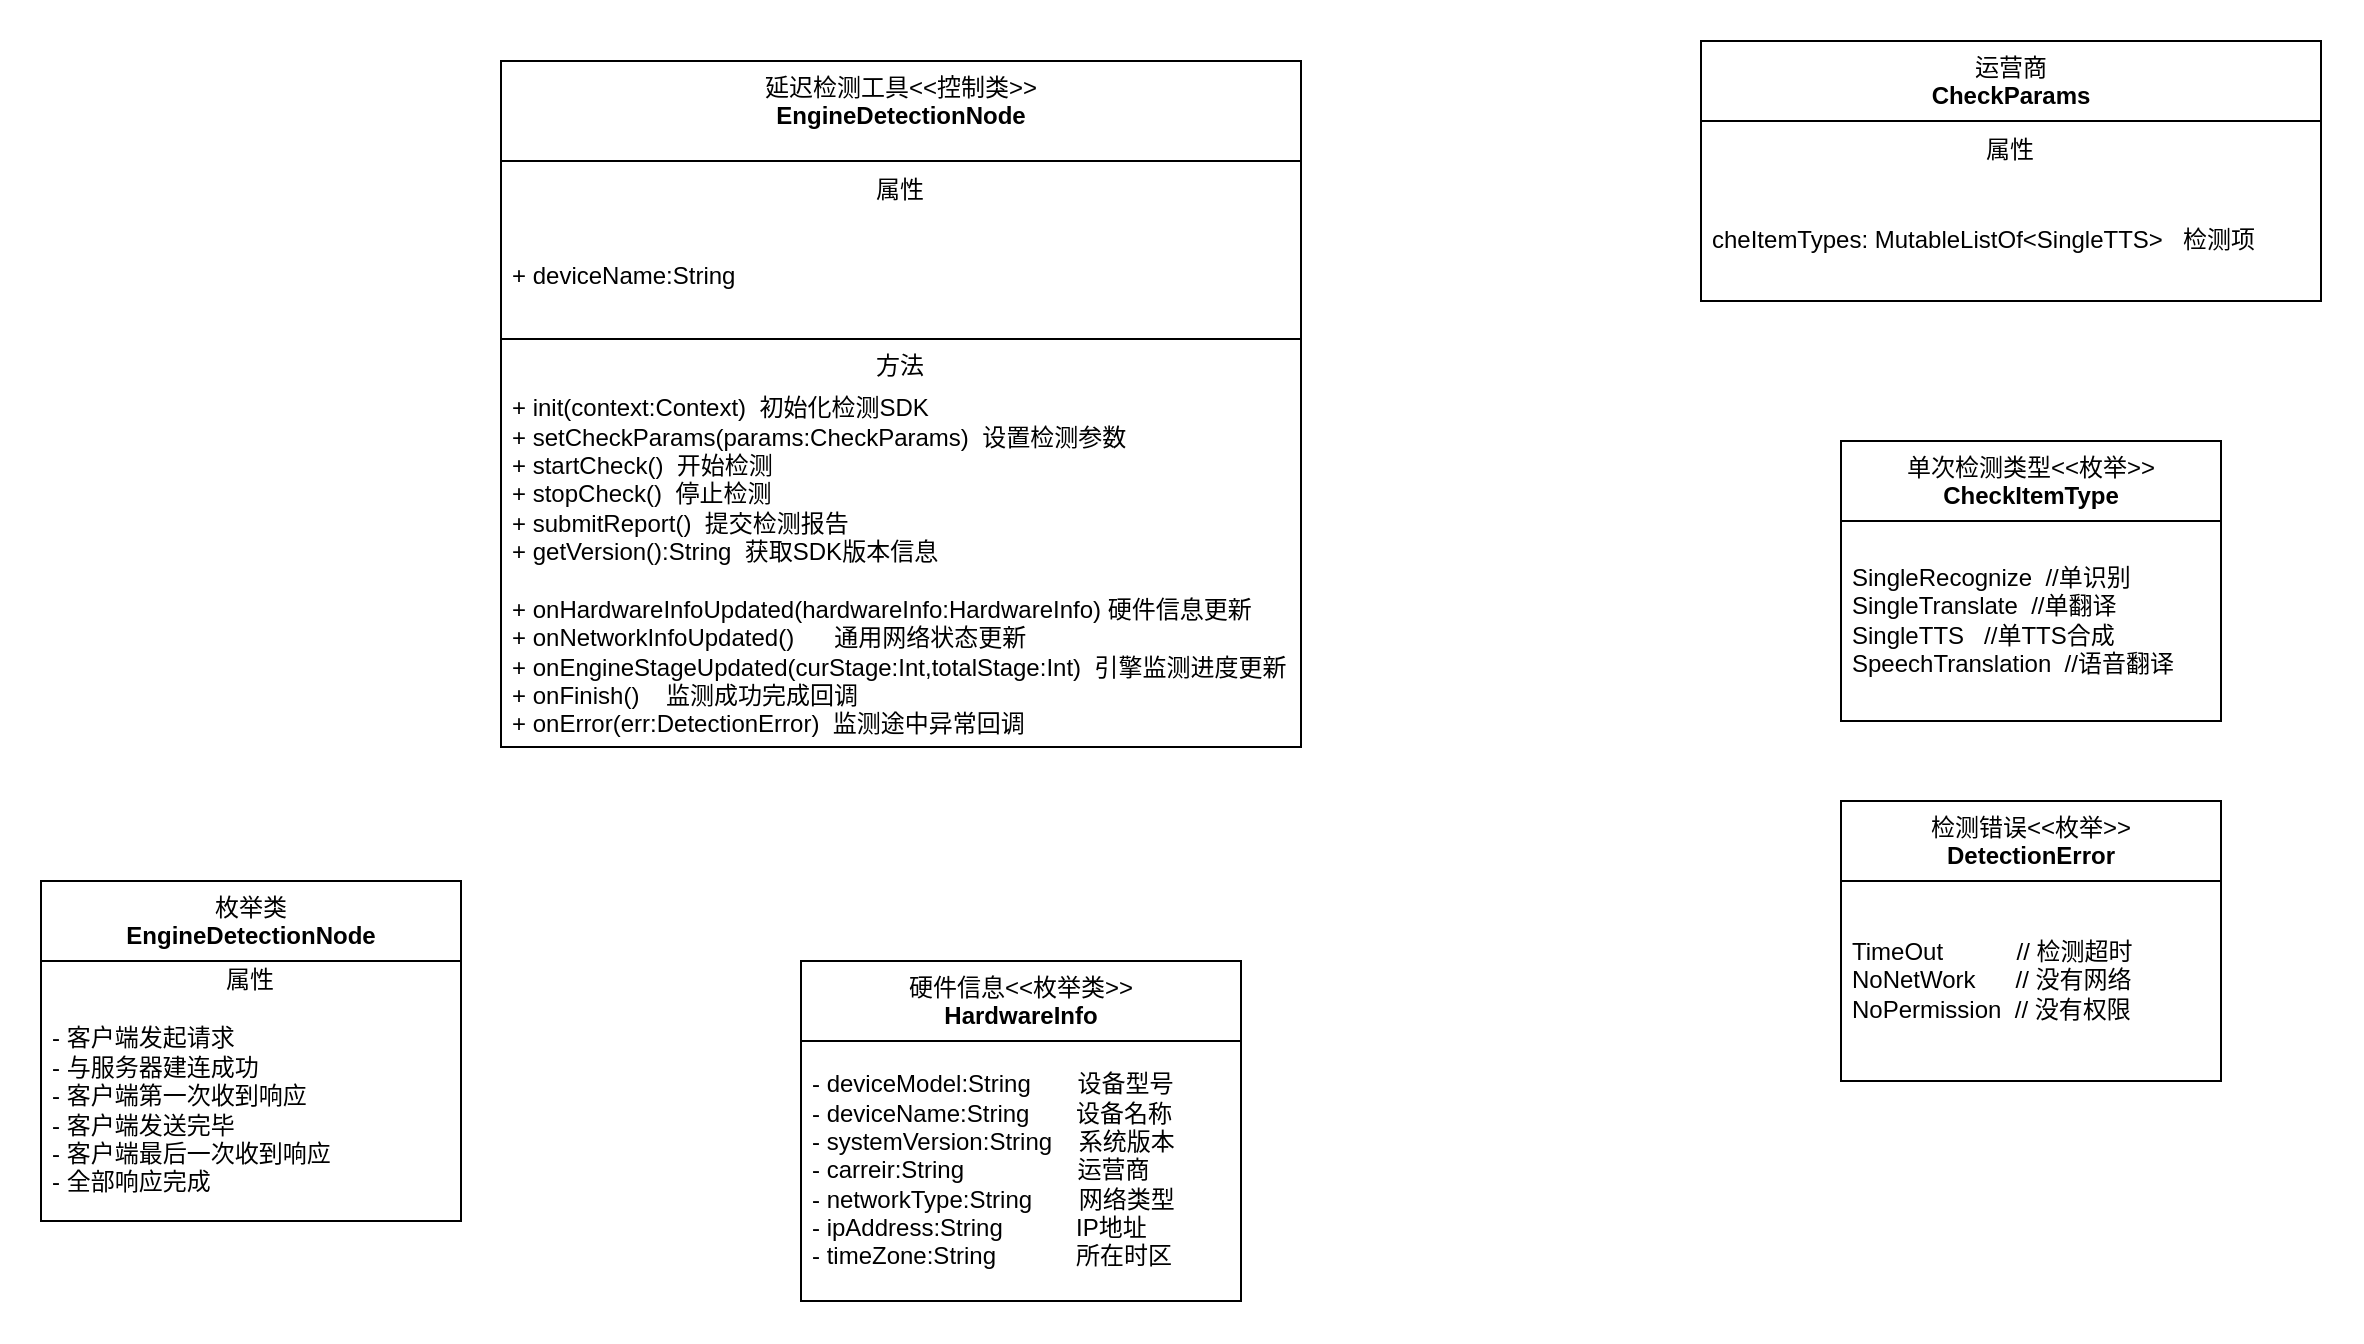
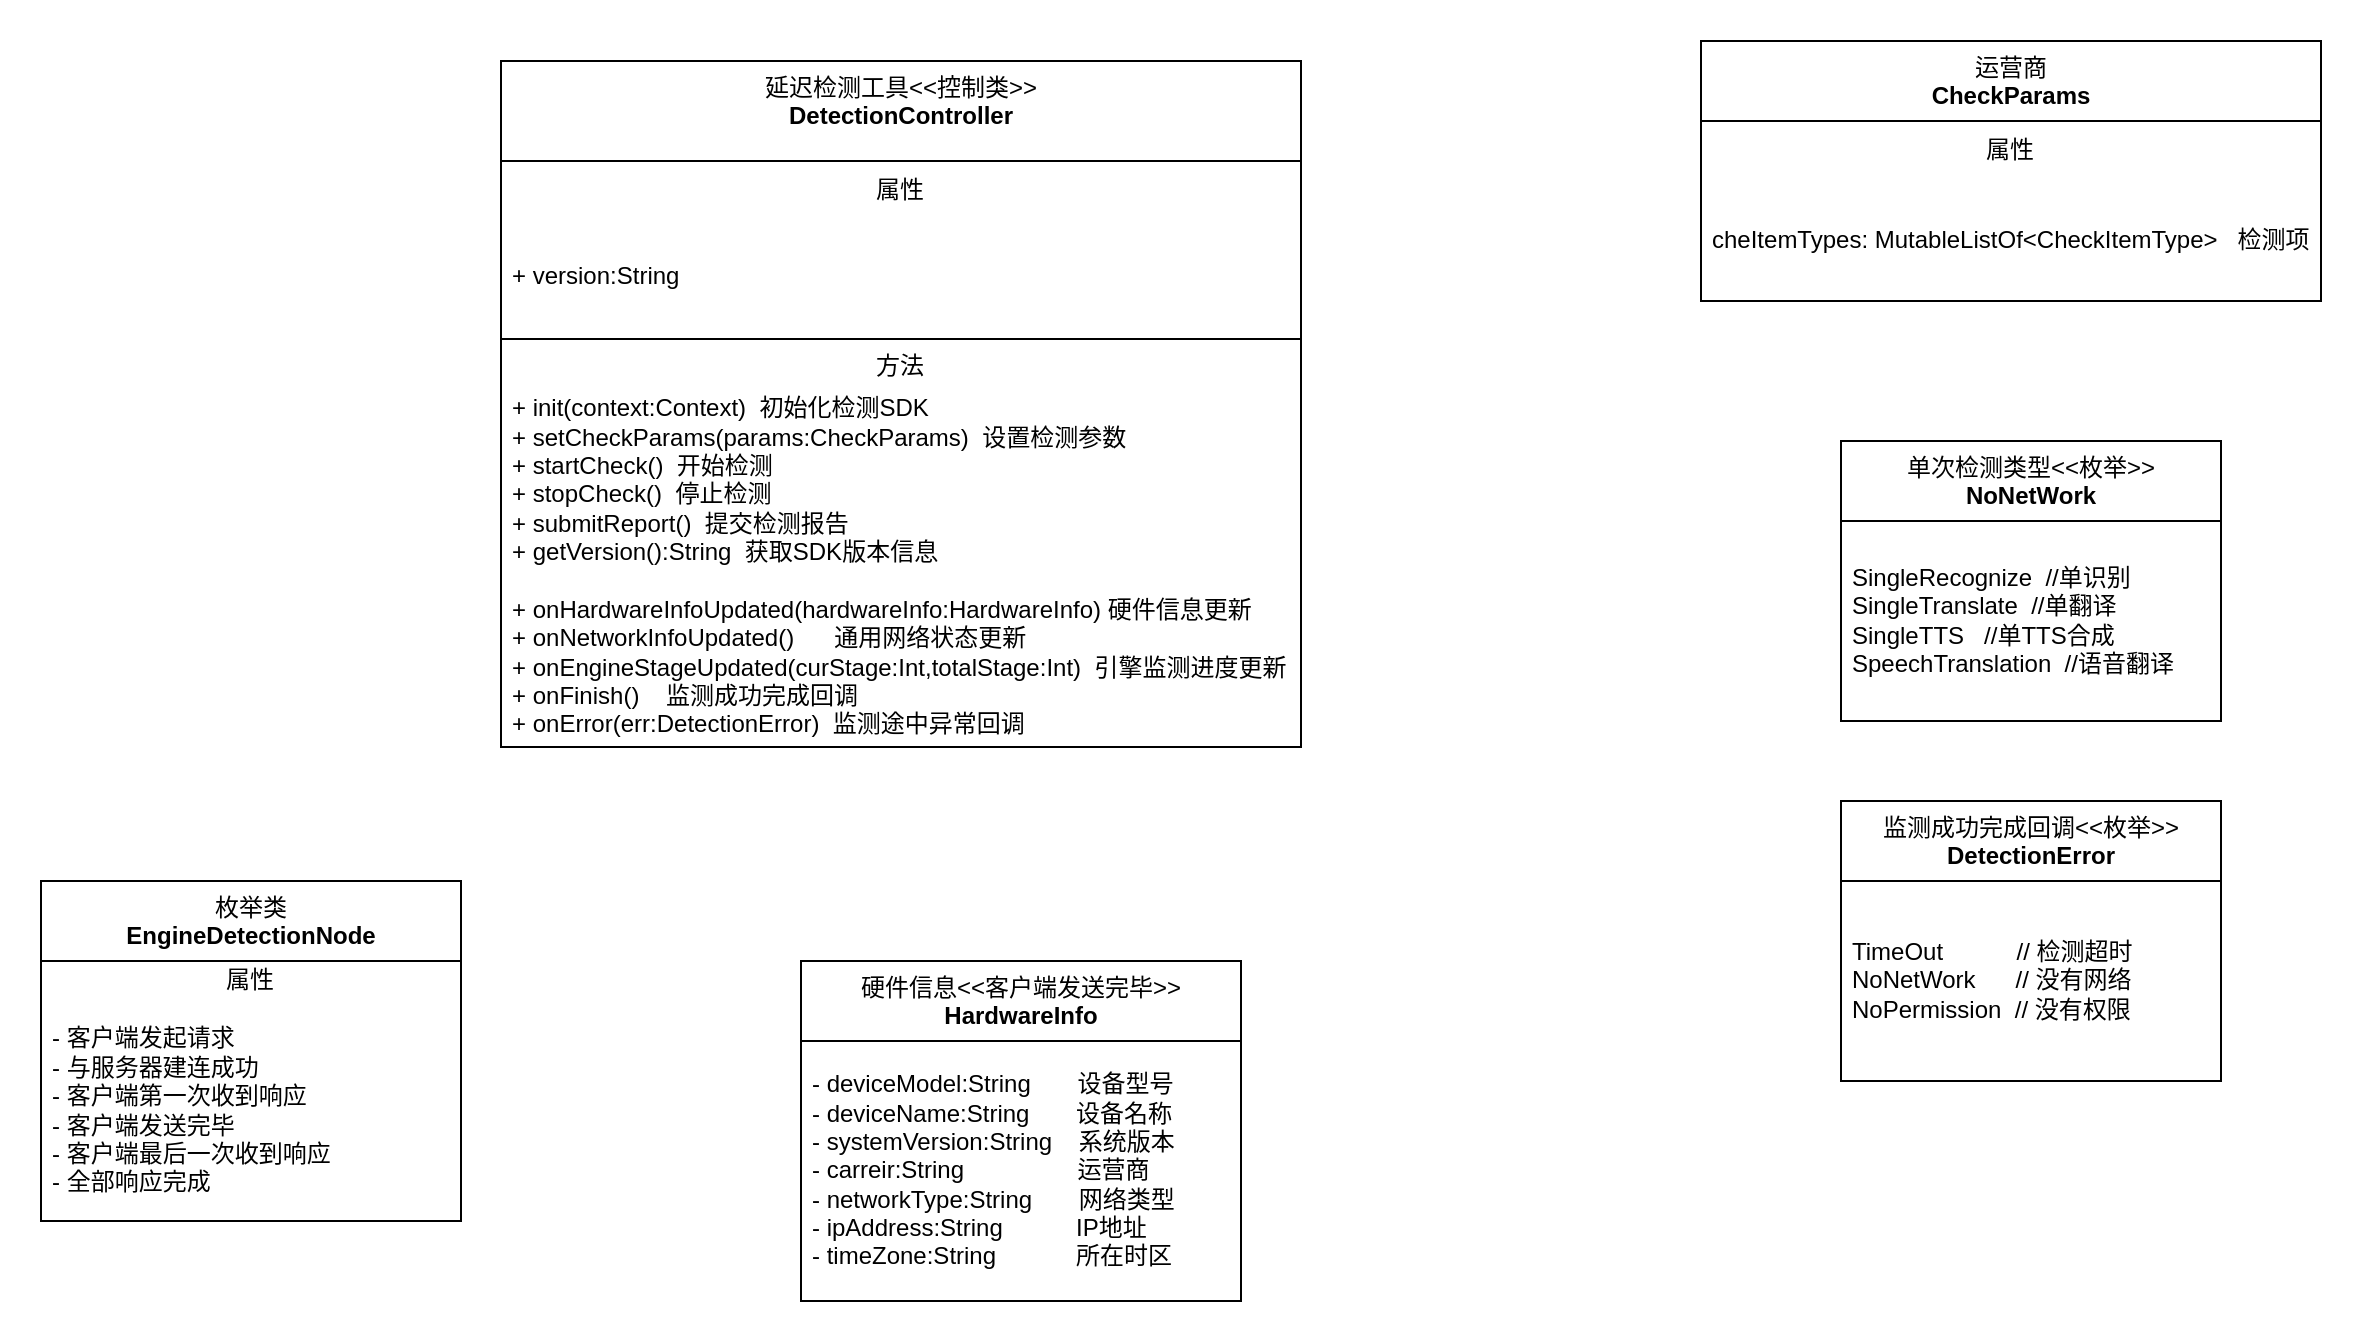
node "延迟检测工具<<控制类>> EngineDetectionNode": label "延迟检测工具<<控制类>> EngineDetectionNode" -> "延迟检测工具<<控制类>> DetectionController"
node "cheItemTypes: MutableListOf<SingleTTS> 检测项": label "cheItemTypes: MutableListOf<SingleTTS> 检测项" -> "cheItemTypes: MutableListOf<CheckItemType> 检测项"
node "+ deviceName:String": label "+ deviceName:String" -> "+ version:String"
node "单次检测类型<<枚举>> CheckItemType": label "单次检测类型<<枚举>> CheckItemType" -> "单次检测类型<<枚举>> NoNetWork"
node "检测错误<<枚举>> DetectionError": label "检测错误<<枚举>> DetectionError" -> "监测成功完成回调<<枚举>> DetectionError"
node "硬件信息<<枚举类>> HardwareInfo": label "硬件信息<<枚举类>> HardwareInfo" -> "硬件信息<<客户端发送完毕>> HardwareInfo"
